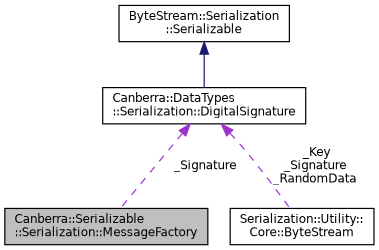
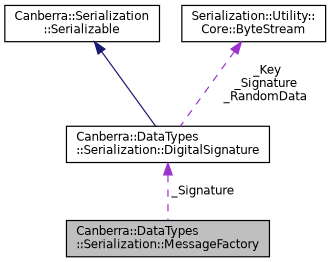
node "ByteStream::Serialization ::Serializable": label "ByteStream::Serialization ::Serializable" -> "Canberra::Serialization ::Serializable"
edge "Serialization::Utility:: Core::ByteStream" -> "Canberra::DataTypes ::Serialization::DigitalSignature": reversed
node "Canberra::Serializable ::Serialization::MessageFactory": label "Canberra::Serializable ::Serialization::MessageFactory" -> "Canberra::DataTypes ::Serialization::MessageFactory"
